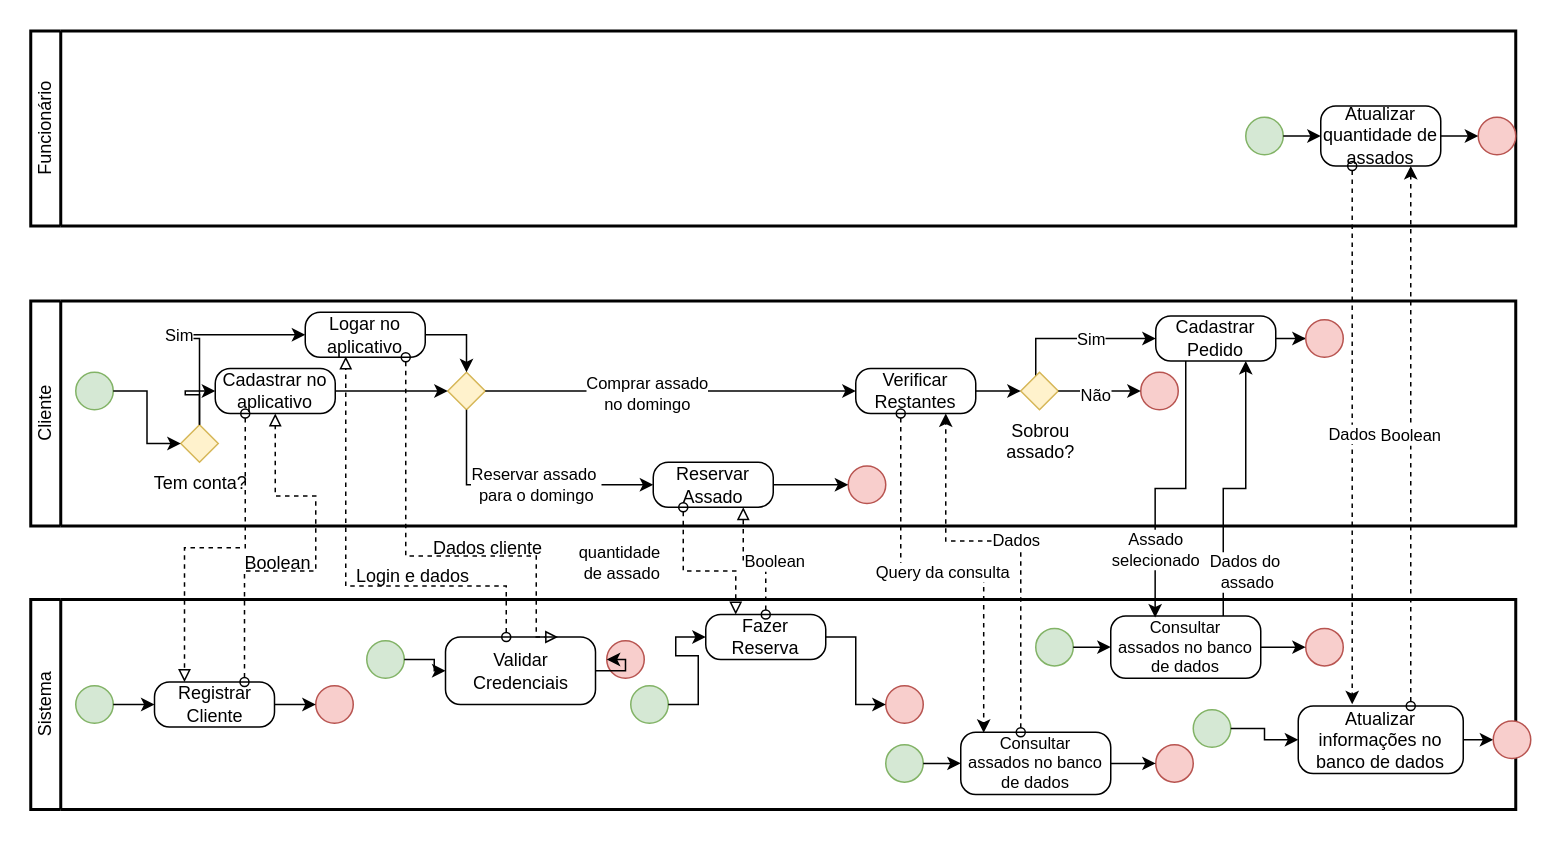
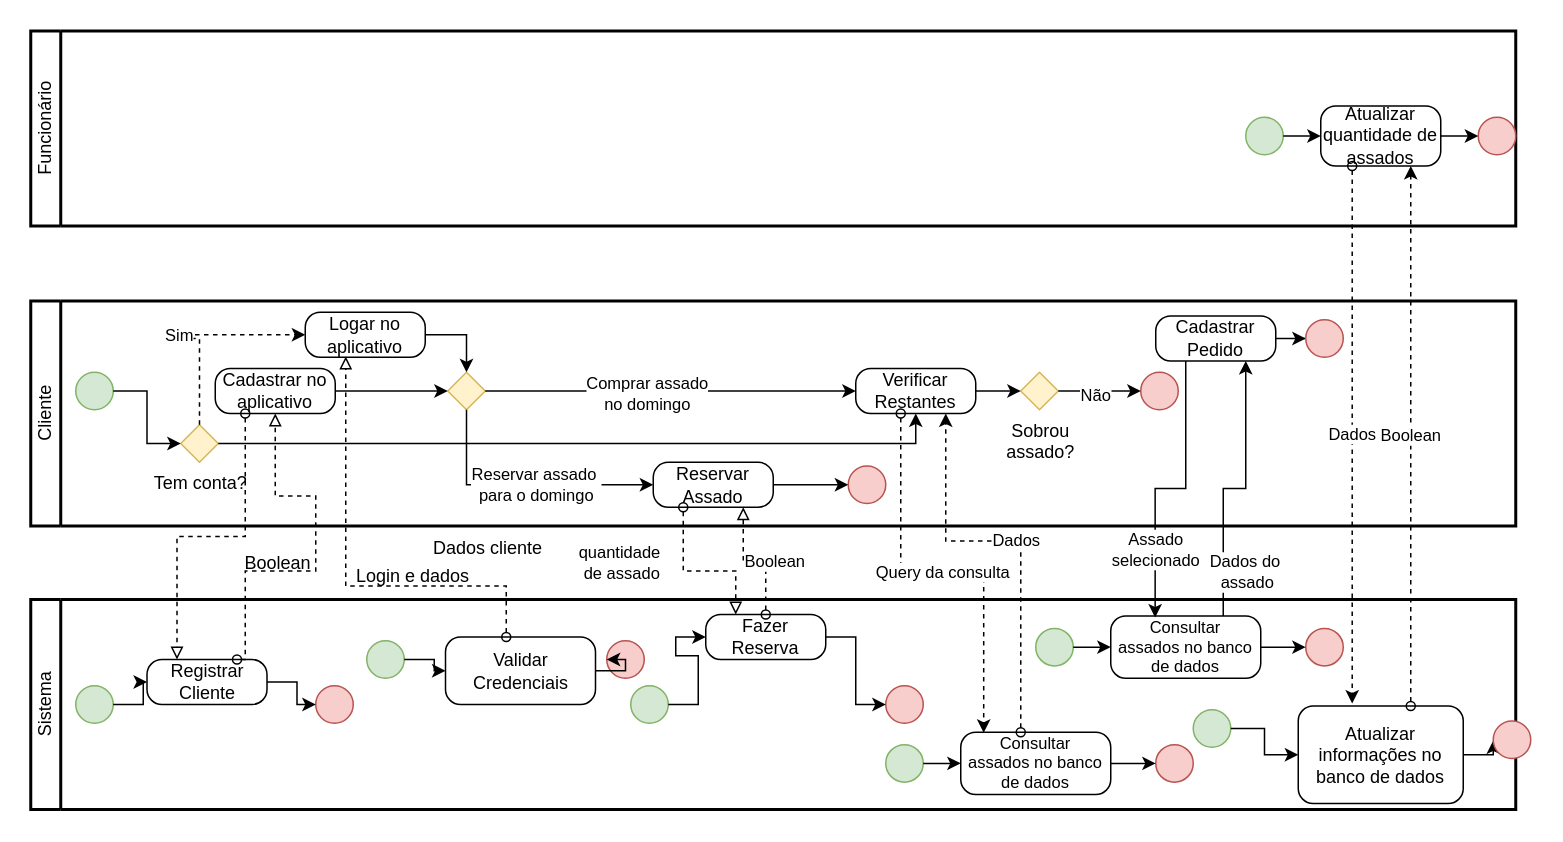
edge "Tem conta?" -> "Logar no aplicativo": style solid -> dashed
edge "Sobrou assado?" -> "Cadastrar Pedido": removed, label "Sim"
edge "Tem conta?" -> "Cadastrar no aplicativo": now "Tem conta?" -> "Verificar Restantes"
edge "Logar no aplicativo" -- "Validar Credenciais": removed
node "Registrar Cliente": moved (215, 704) -> (207, 682)
node "Atualizar informações no banco de dados": size 165x68 -> 165x98
